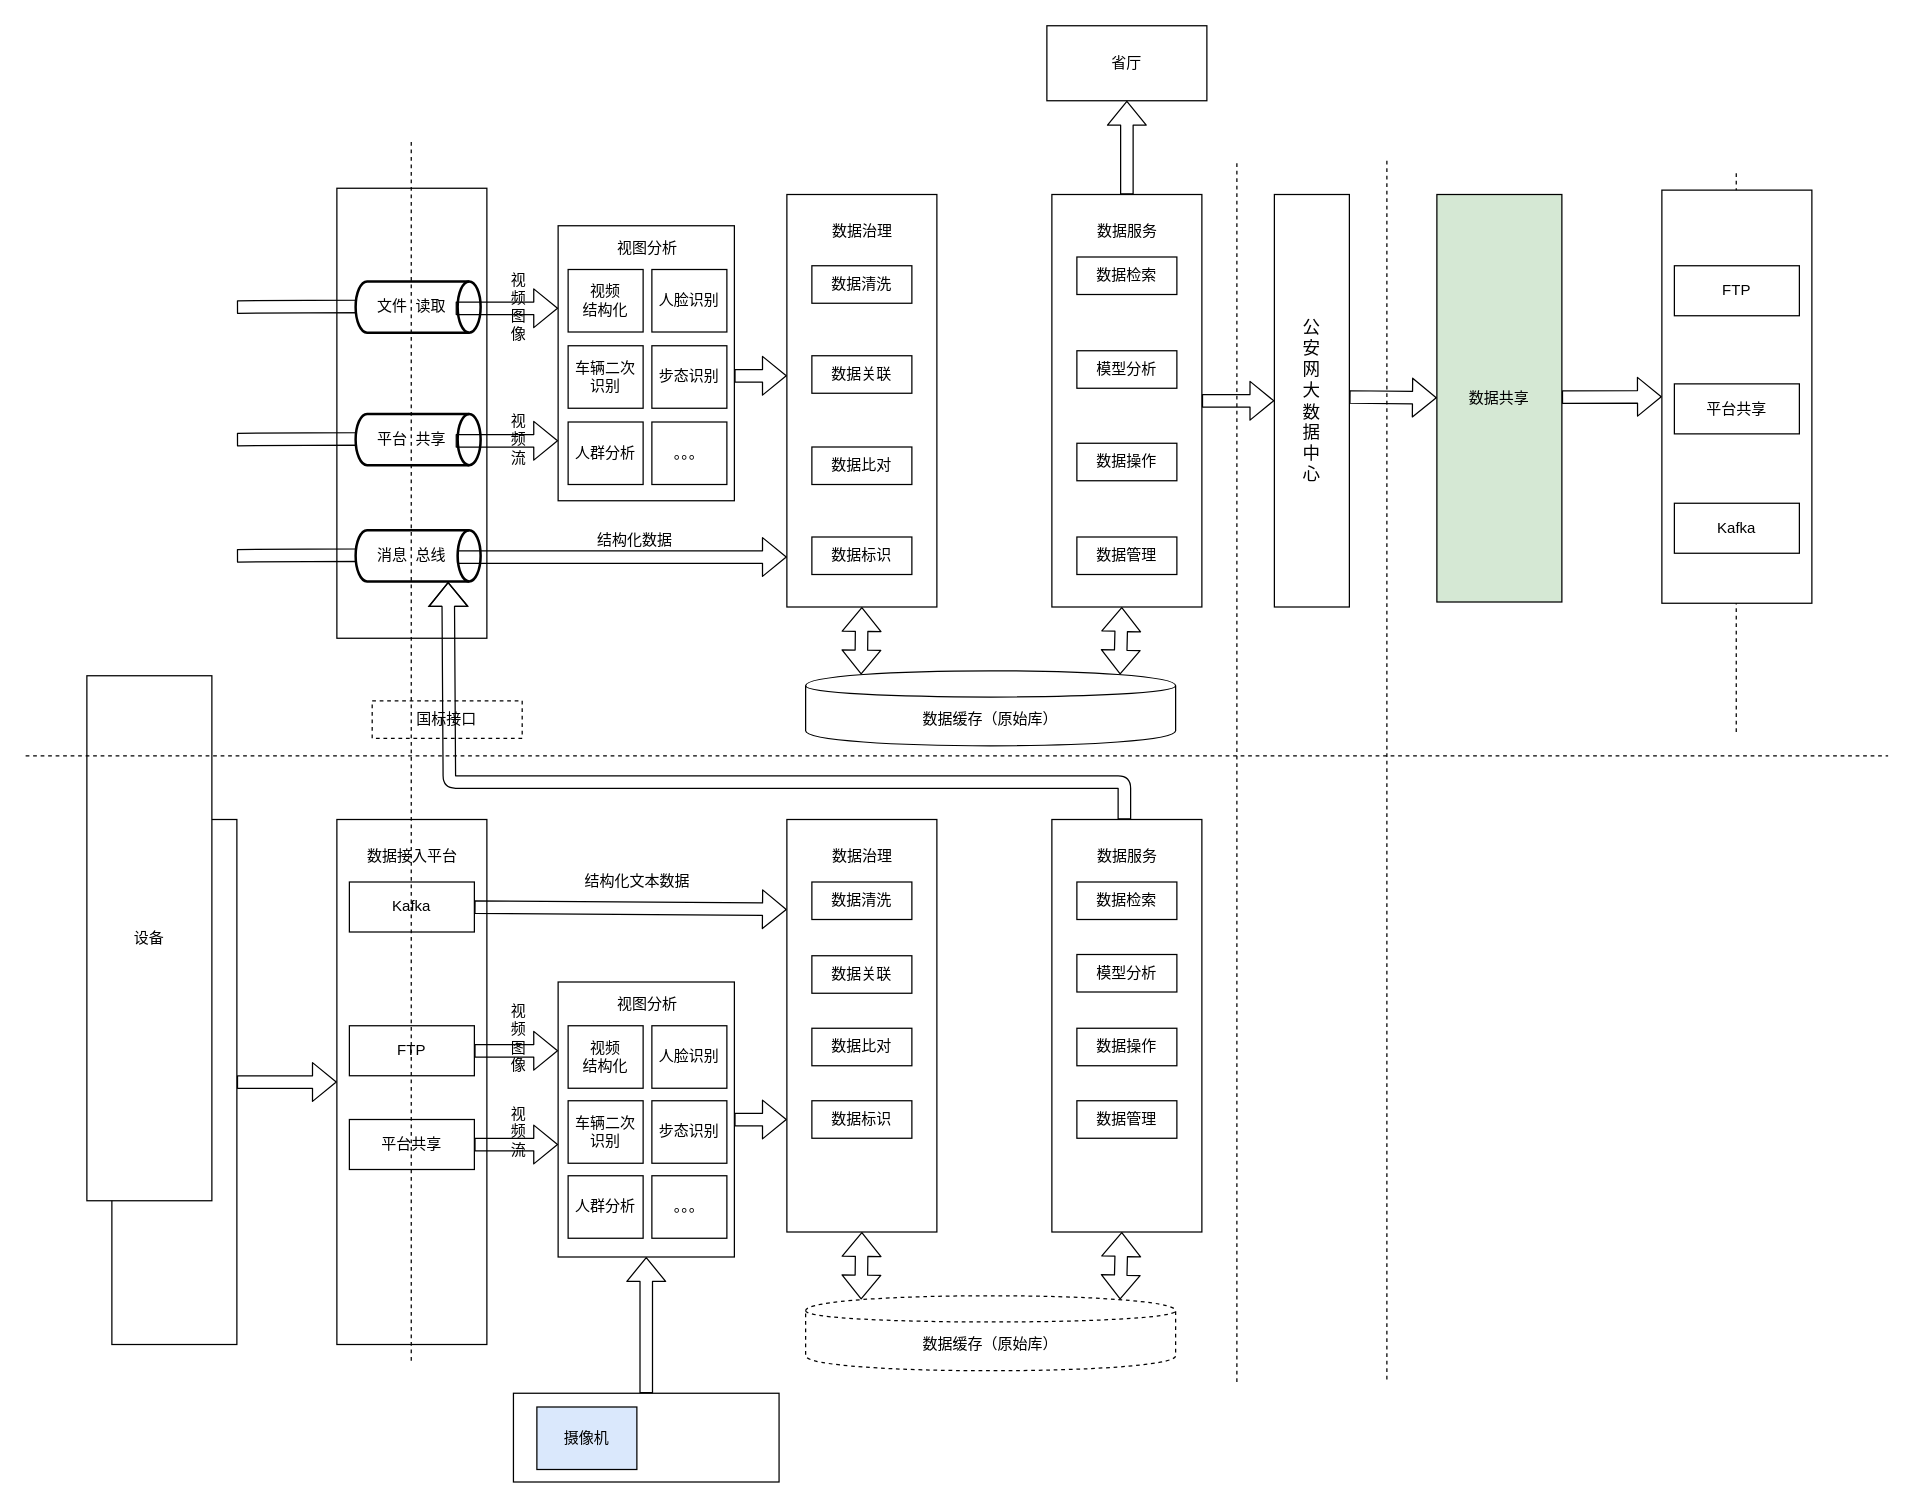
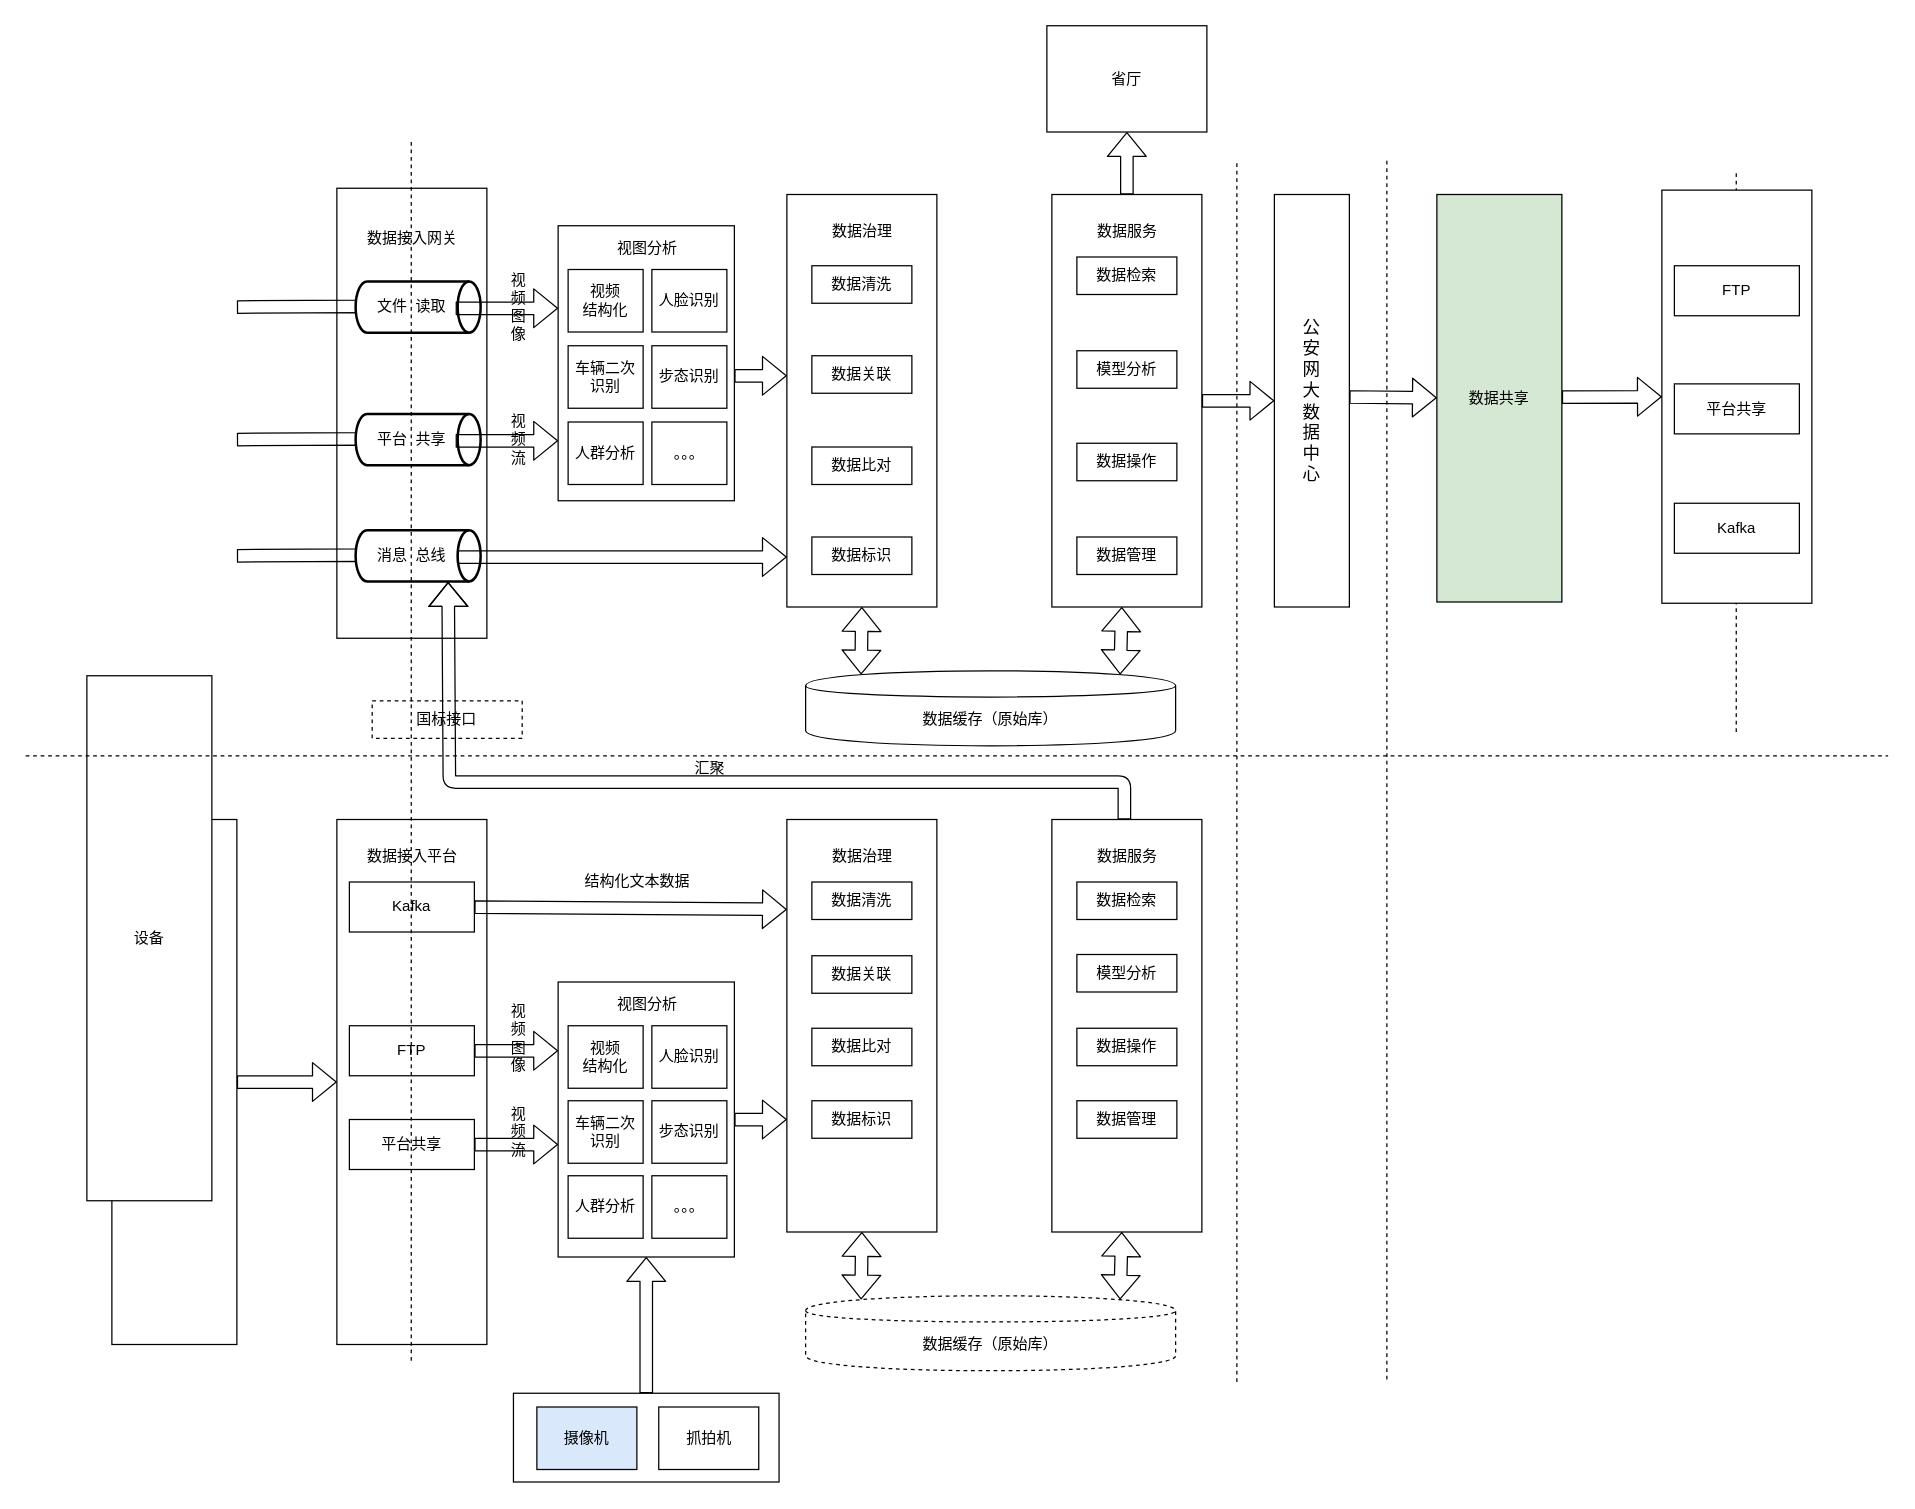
node "省厅": size 160x75 -> 160x106
node "数据接入网关": added
node "结构化数据": removed
node "汇聚": added
node "抓拍机": added
